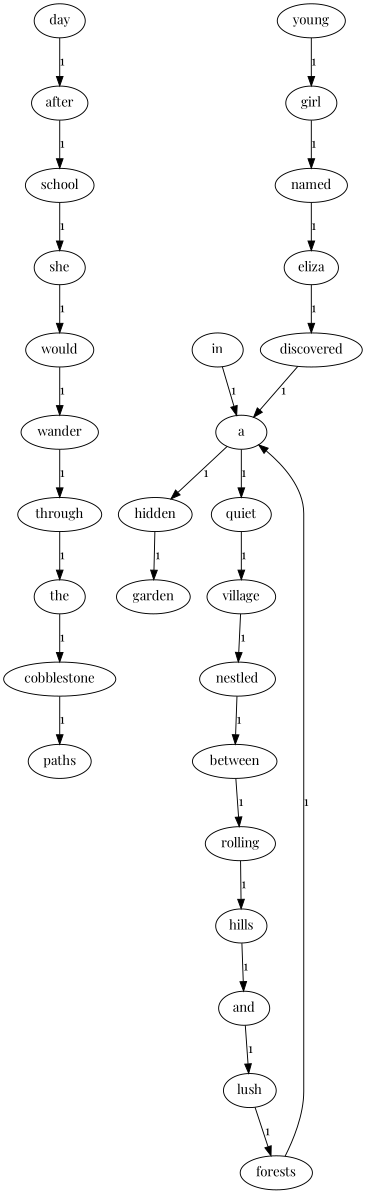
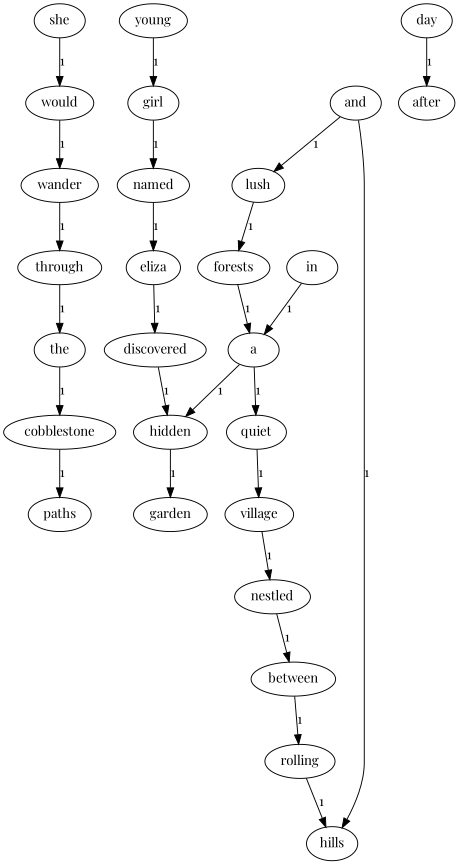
node "school": removed
edge "discovered" -> "a": now "discovered" -> "hidden"
edge "hills" -> "and": reversed
